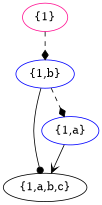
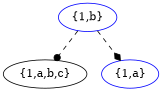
node "{1}": removed
edge "{1,b}" -> "{1,a,b,c}": style solid -> dashed
edge "{1,a}" -> "{1,a,b,c}": removed
